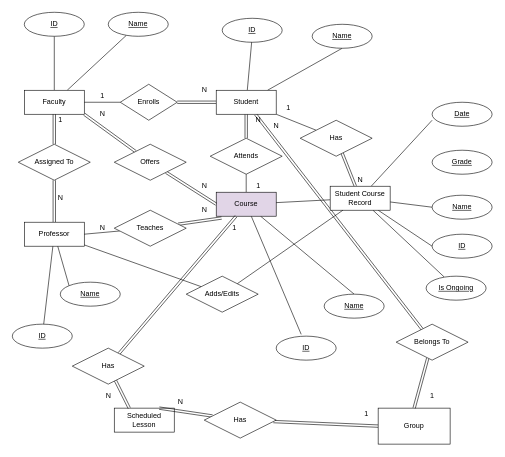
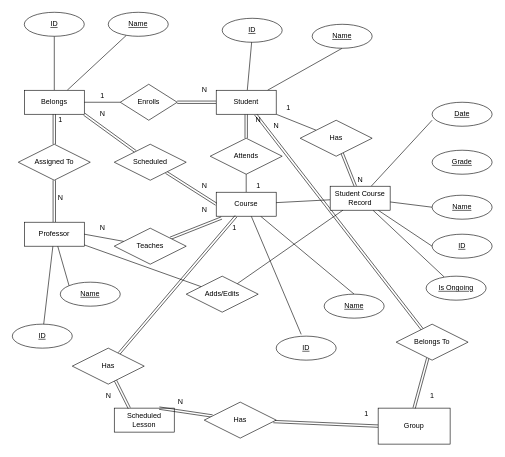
node "Faculty": label "Faculty" -> "Belongs"
node "Offers": label "Offers" -> "Scheduled"
node "Course": fillcolor #e1d5e7 -> #ffffff
node "Teaches": moved (150, 228) -> (150, 246)
